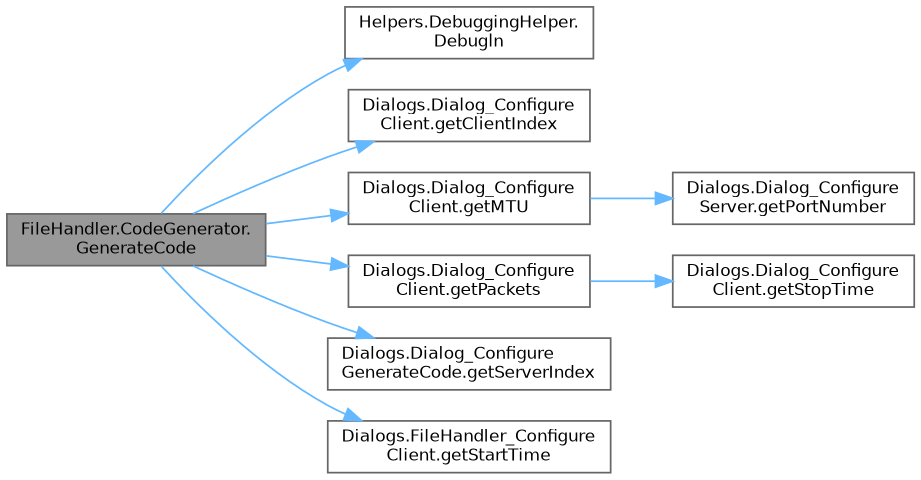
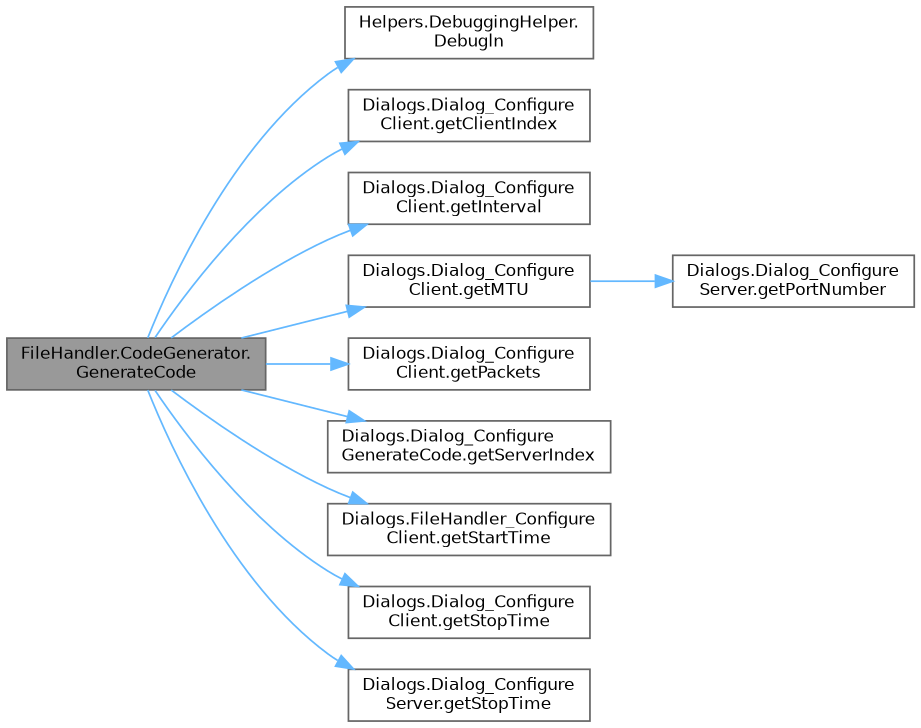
node "Dialogs.Dialog_Configure Client.getInterval": added
edge "Dialogs.Dialog_Configure Client.getPackets" -> "Dialogs.Dialog_Configure Client.getStopTime": now "FileHandler.CodeGenerator. GenerateCode" -> "Dialogs.Dialog_Configure Client.getStopTime"
node "Dialogs.Dialog_Configure Server.getStopTime": added
